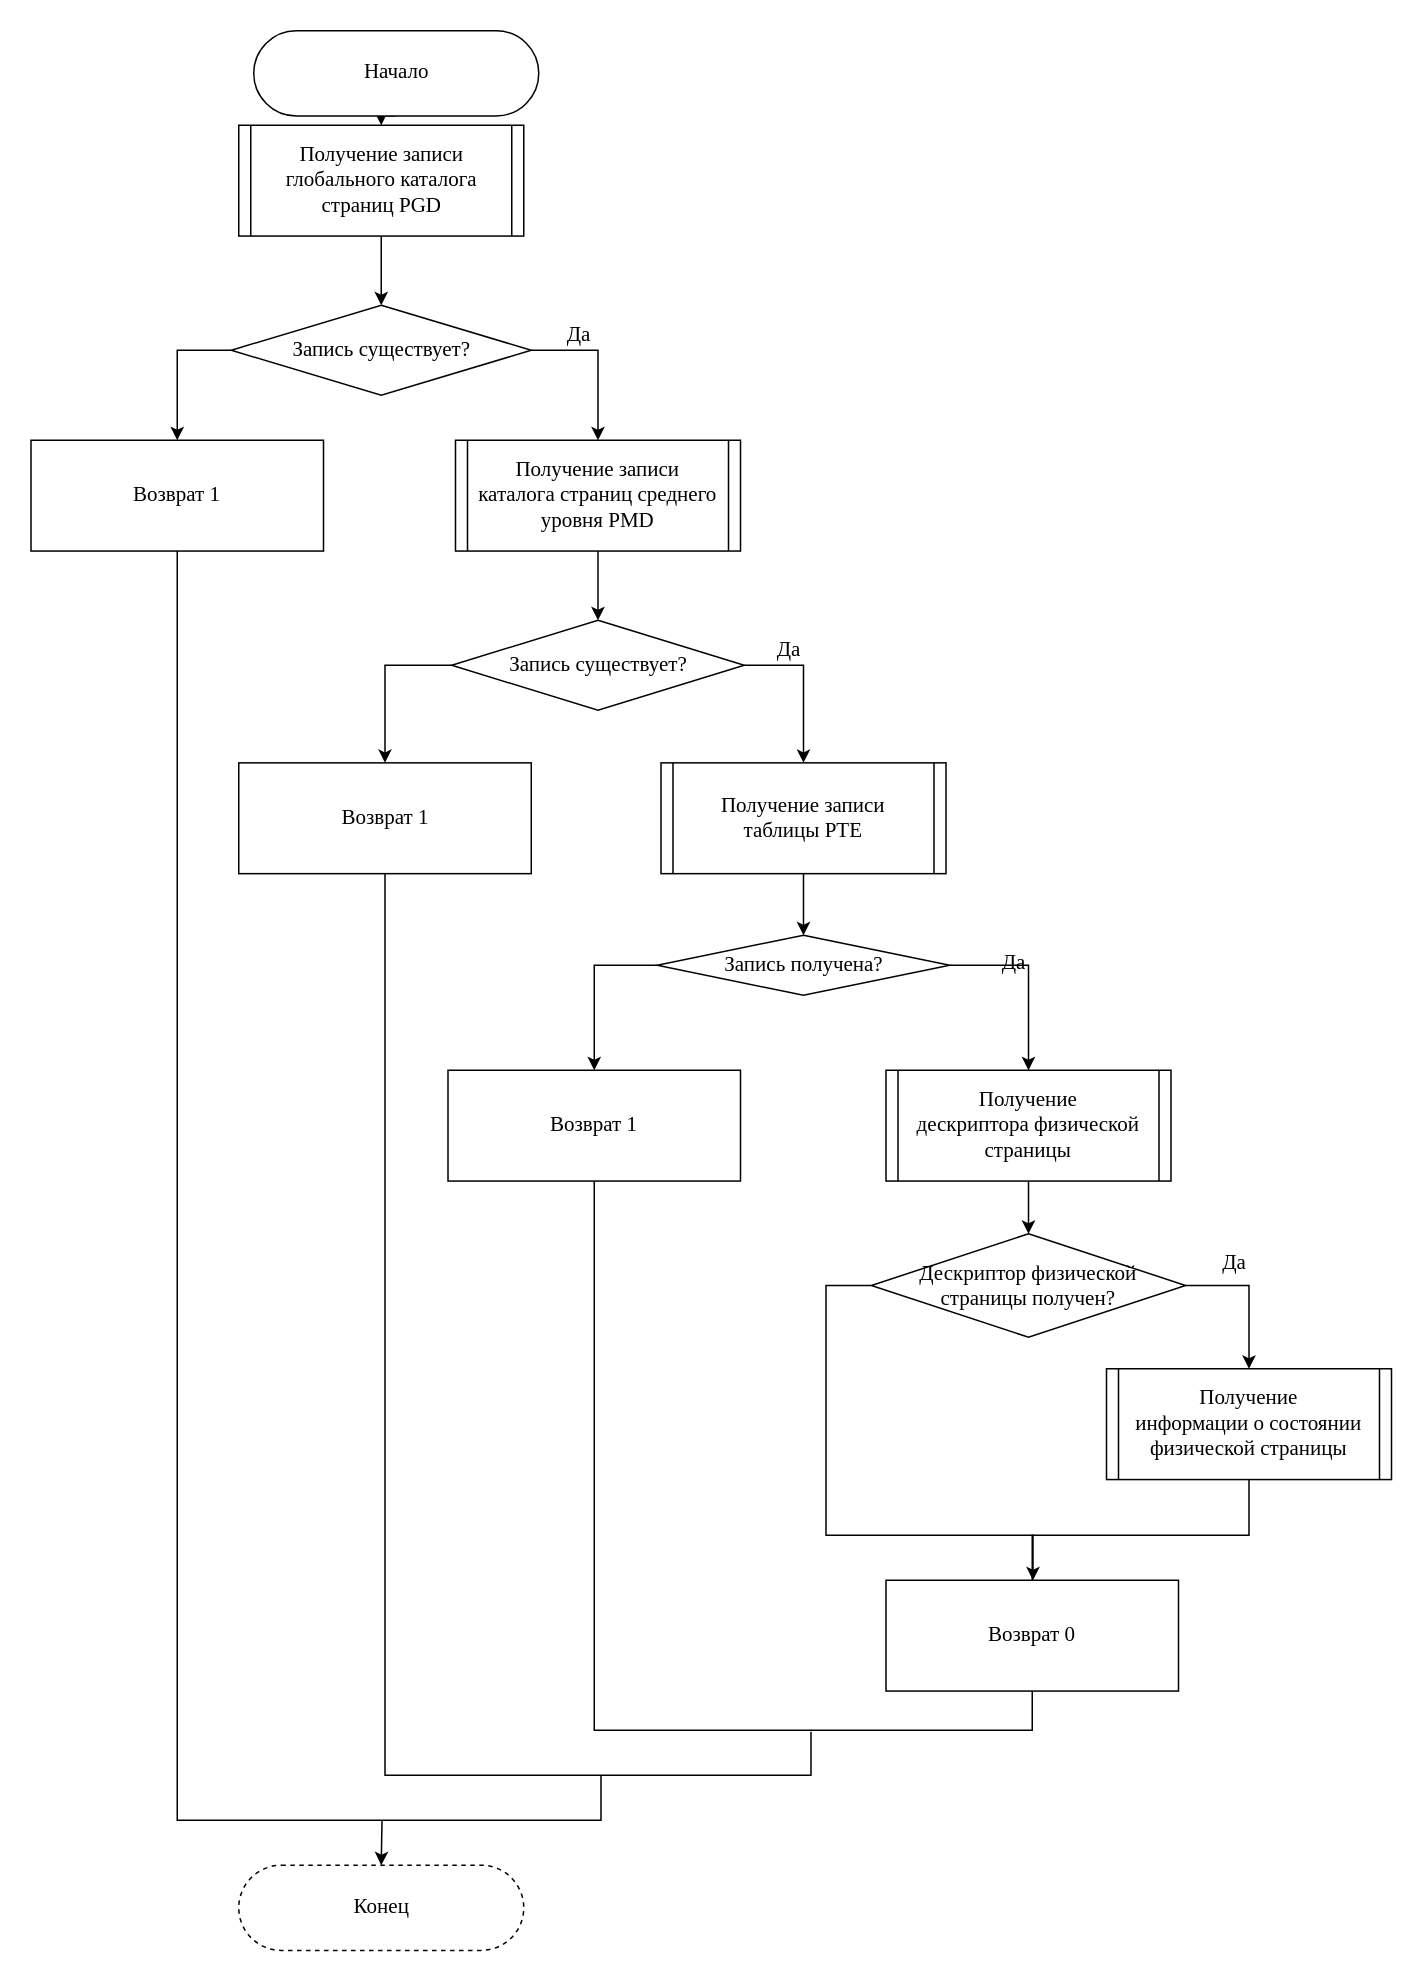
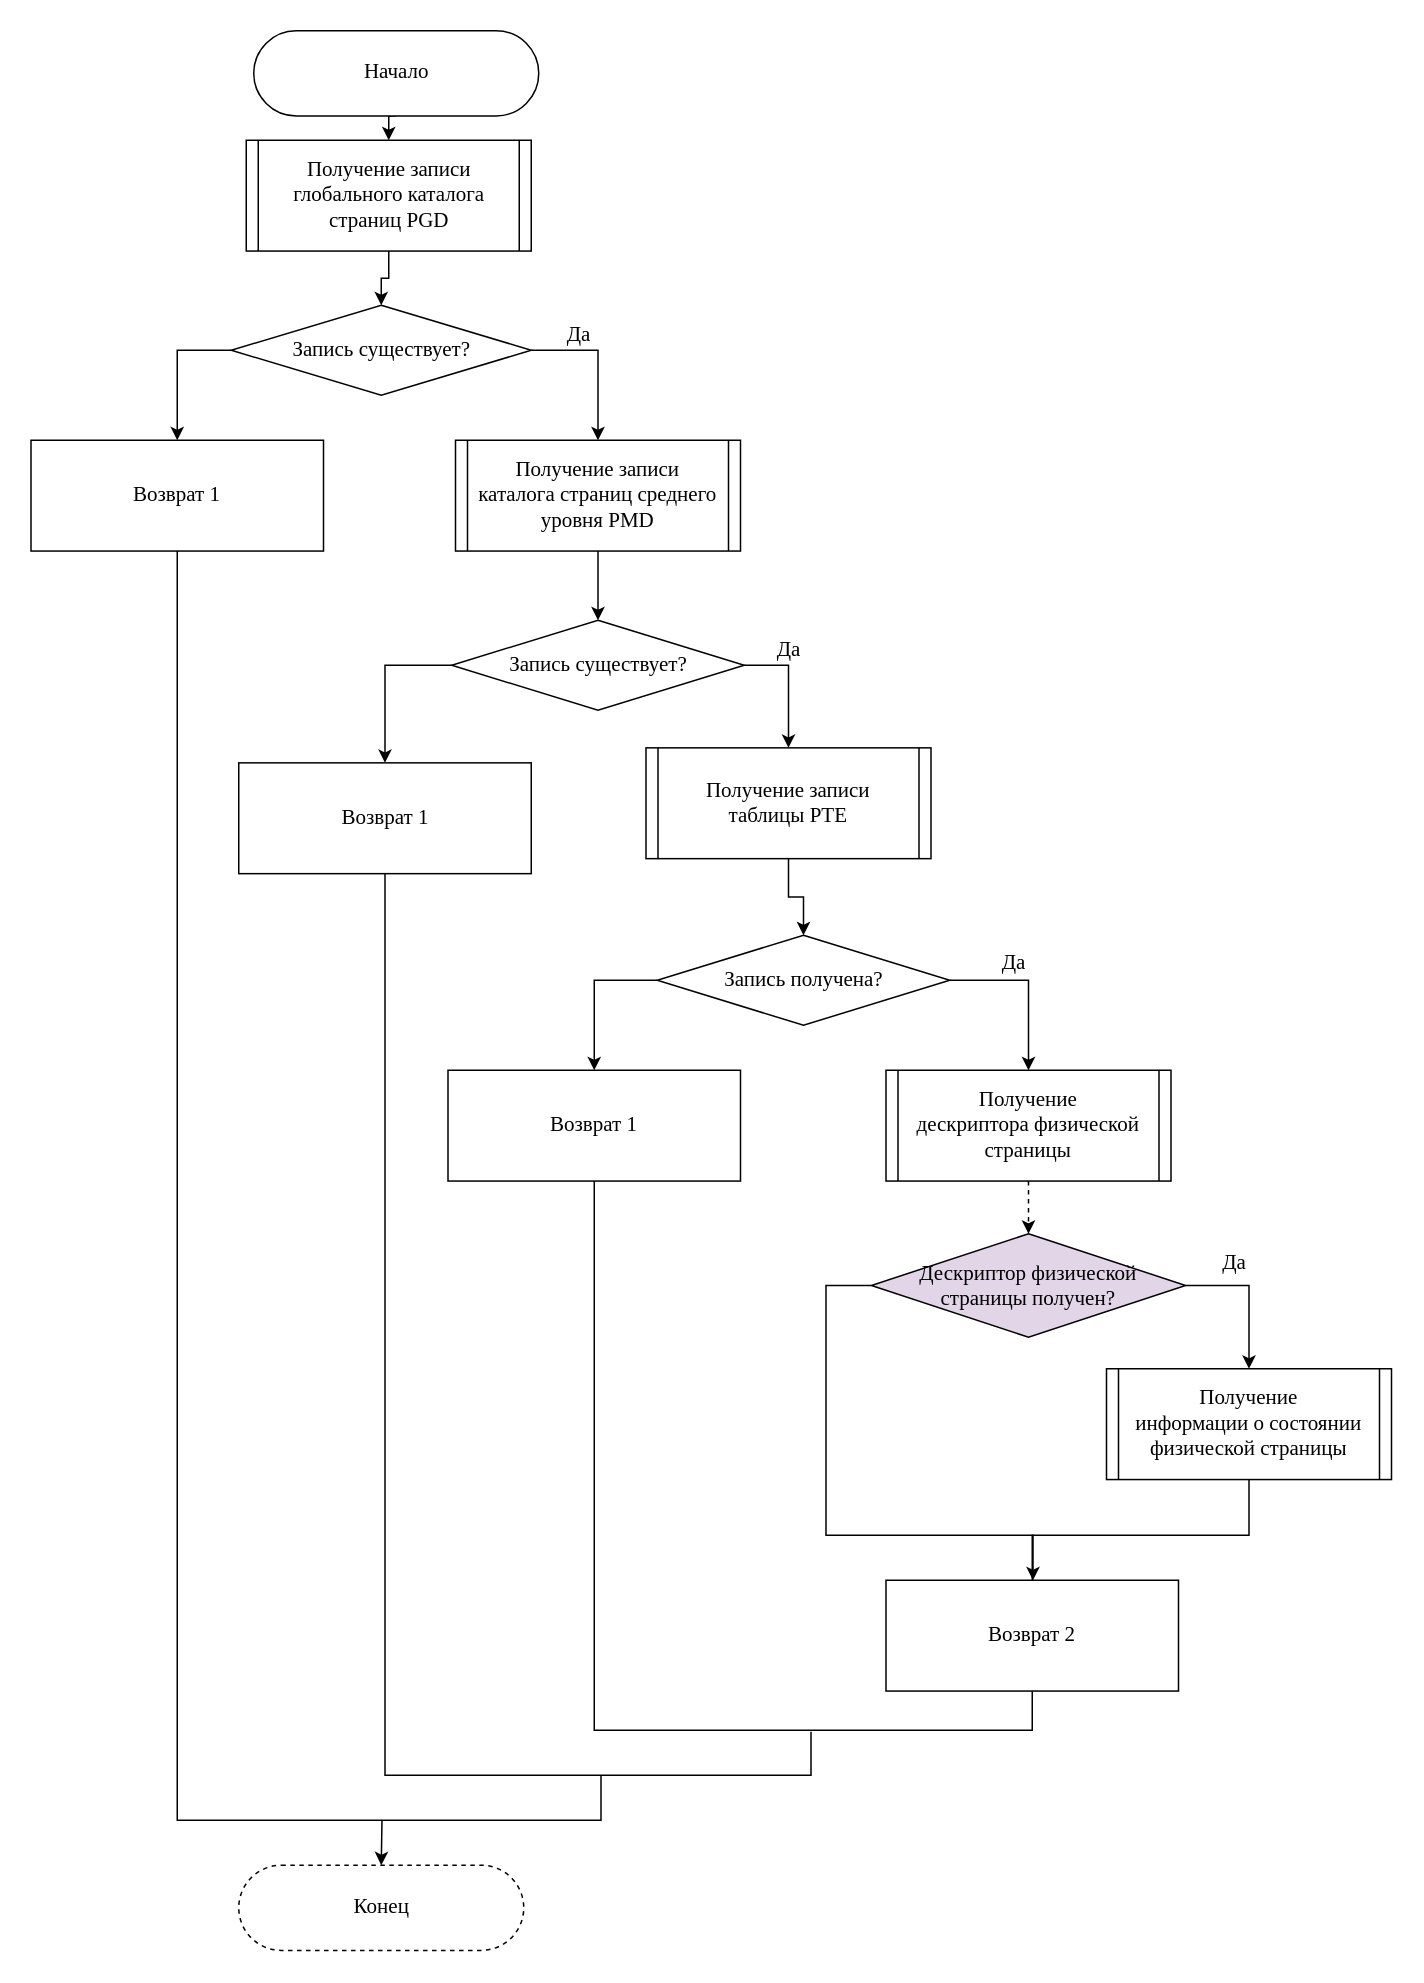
node "Получение записи глобального каталога страниц PGD": moved (381, 181) -> (389, 196)
node "Получение записи таблицы PTE": moved (803, 818) -> (788, 803)
node "Запись получена?": size 293x60 -> 293x90
edge "Получение дескриптора физической страницы" -> "Дескриптор физической страницы получен?": style solid -> dashed
node "Дескриптор физической страницы получен?": fillcolor #ffffff -> #e1d5e7
node "Возврат 0": label "Возврат 0" -> "Возврат 2"
